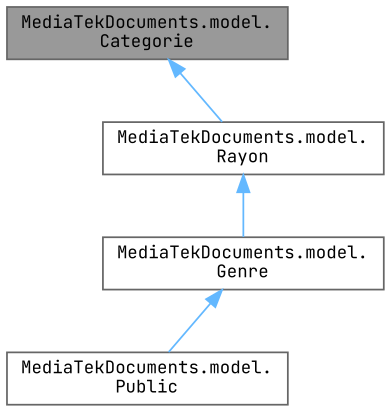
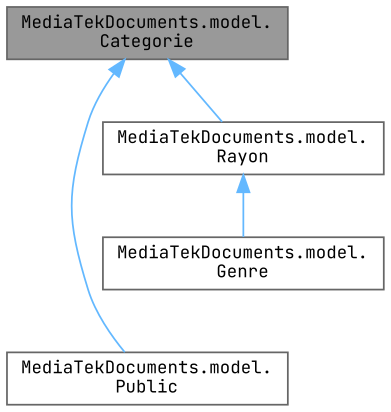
edge "MediaTekDocuments.model. Public" -> "MediaTekDocuments.model. Genre": now "MediaTekDocuments.model. Public" -> "MediaTekDocuments.model. Categorie"
